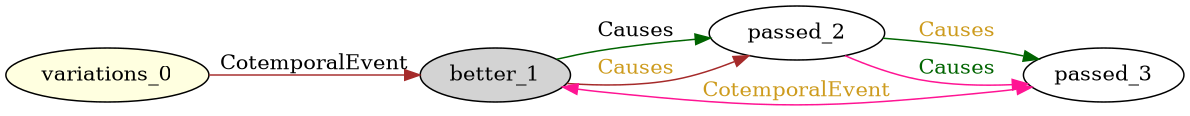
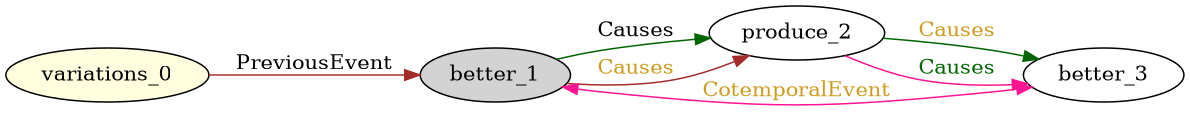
node "passed_2": label "passed_2" -> "produce_2"
edge "variations_0" -> "better_1": label "CotemporalEvent" -> "PreviousEvent"
node "passed_3": label "passed_3" -> "better_3"
